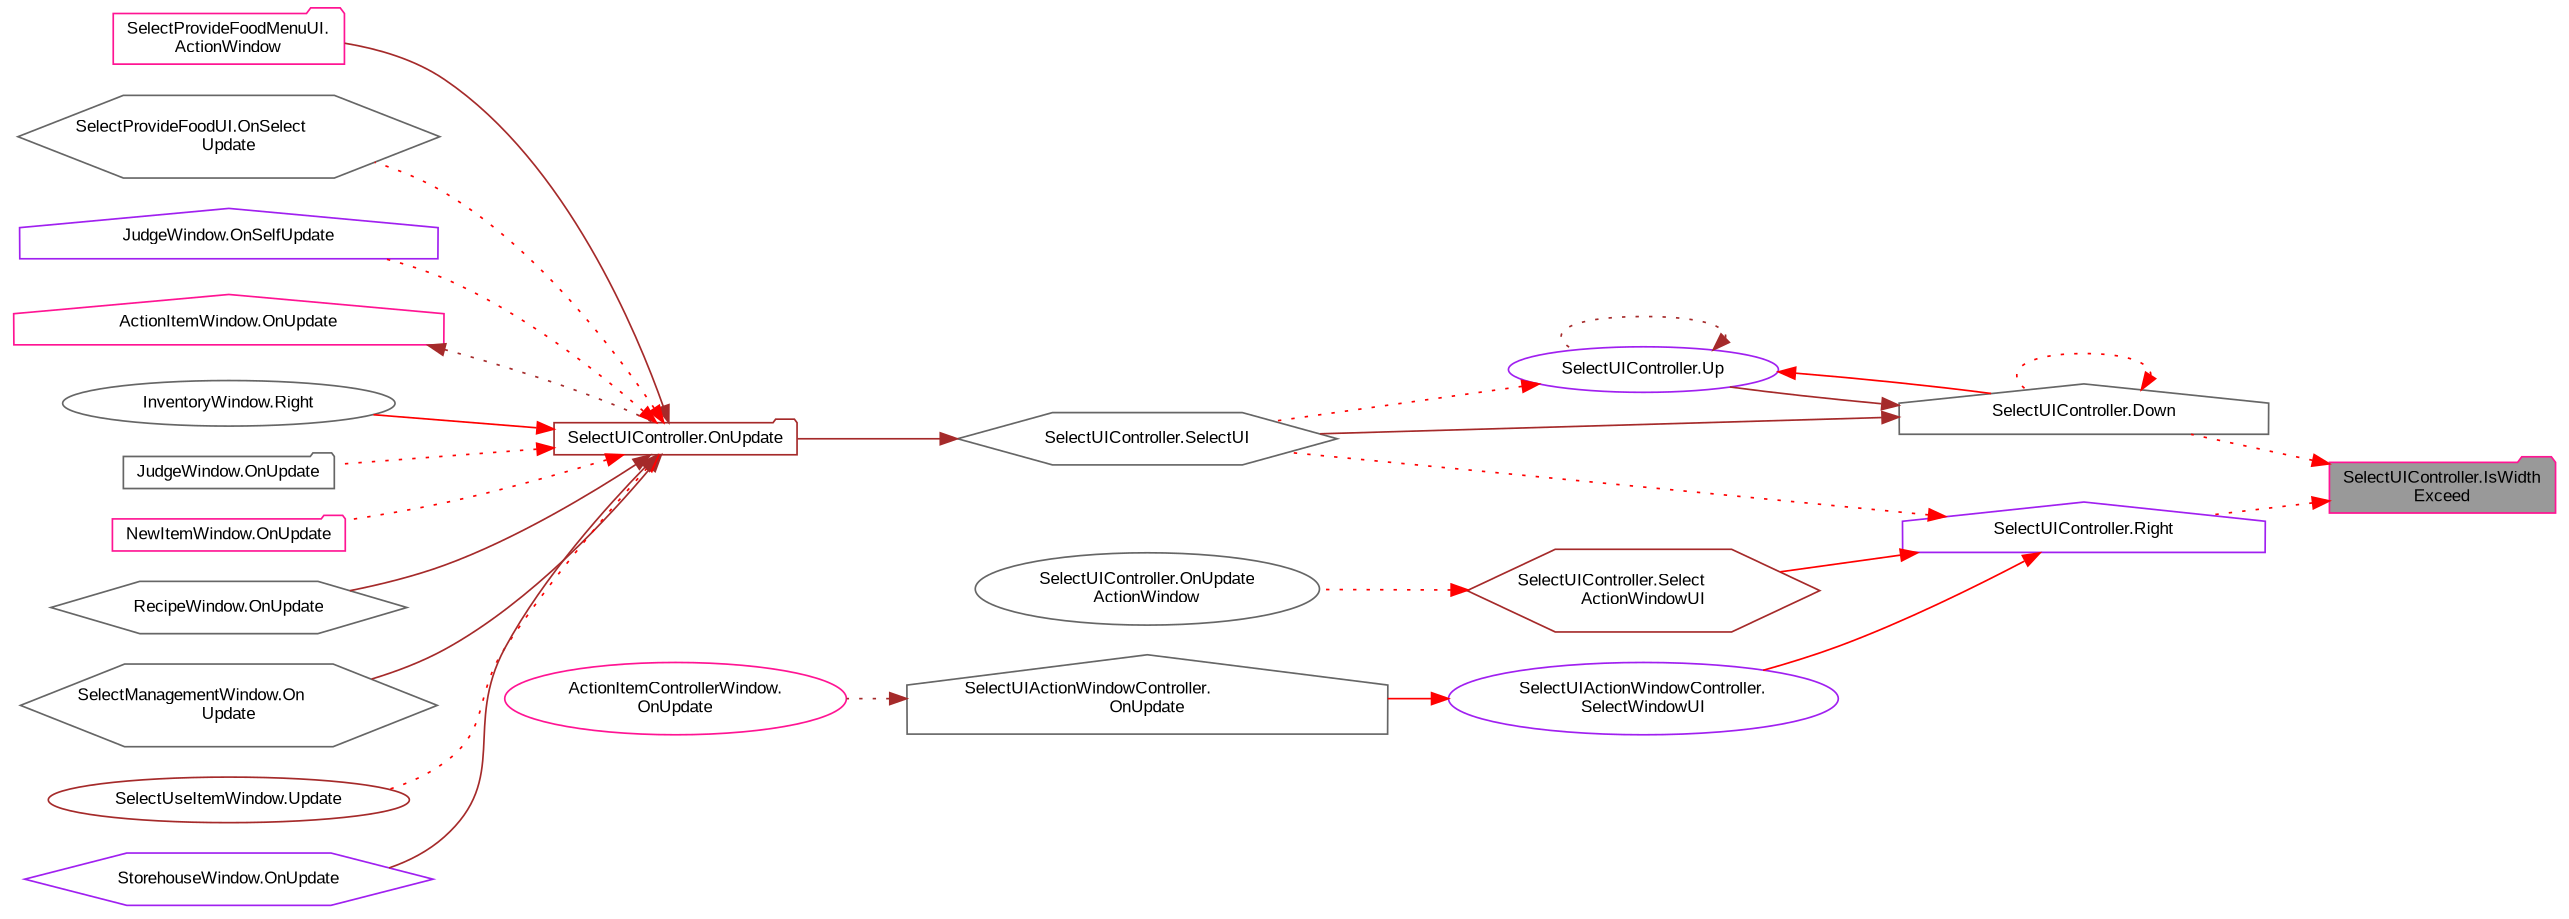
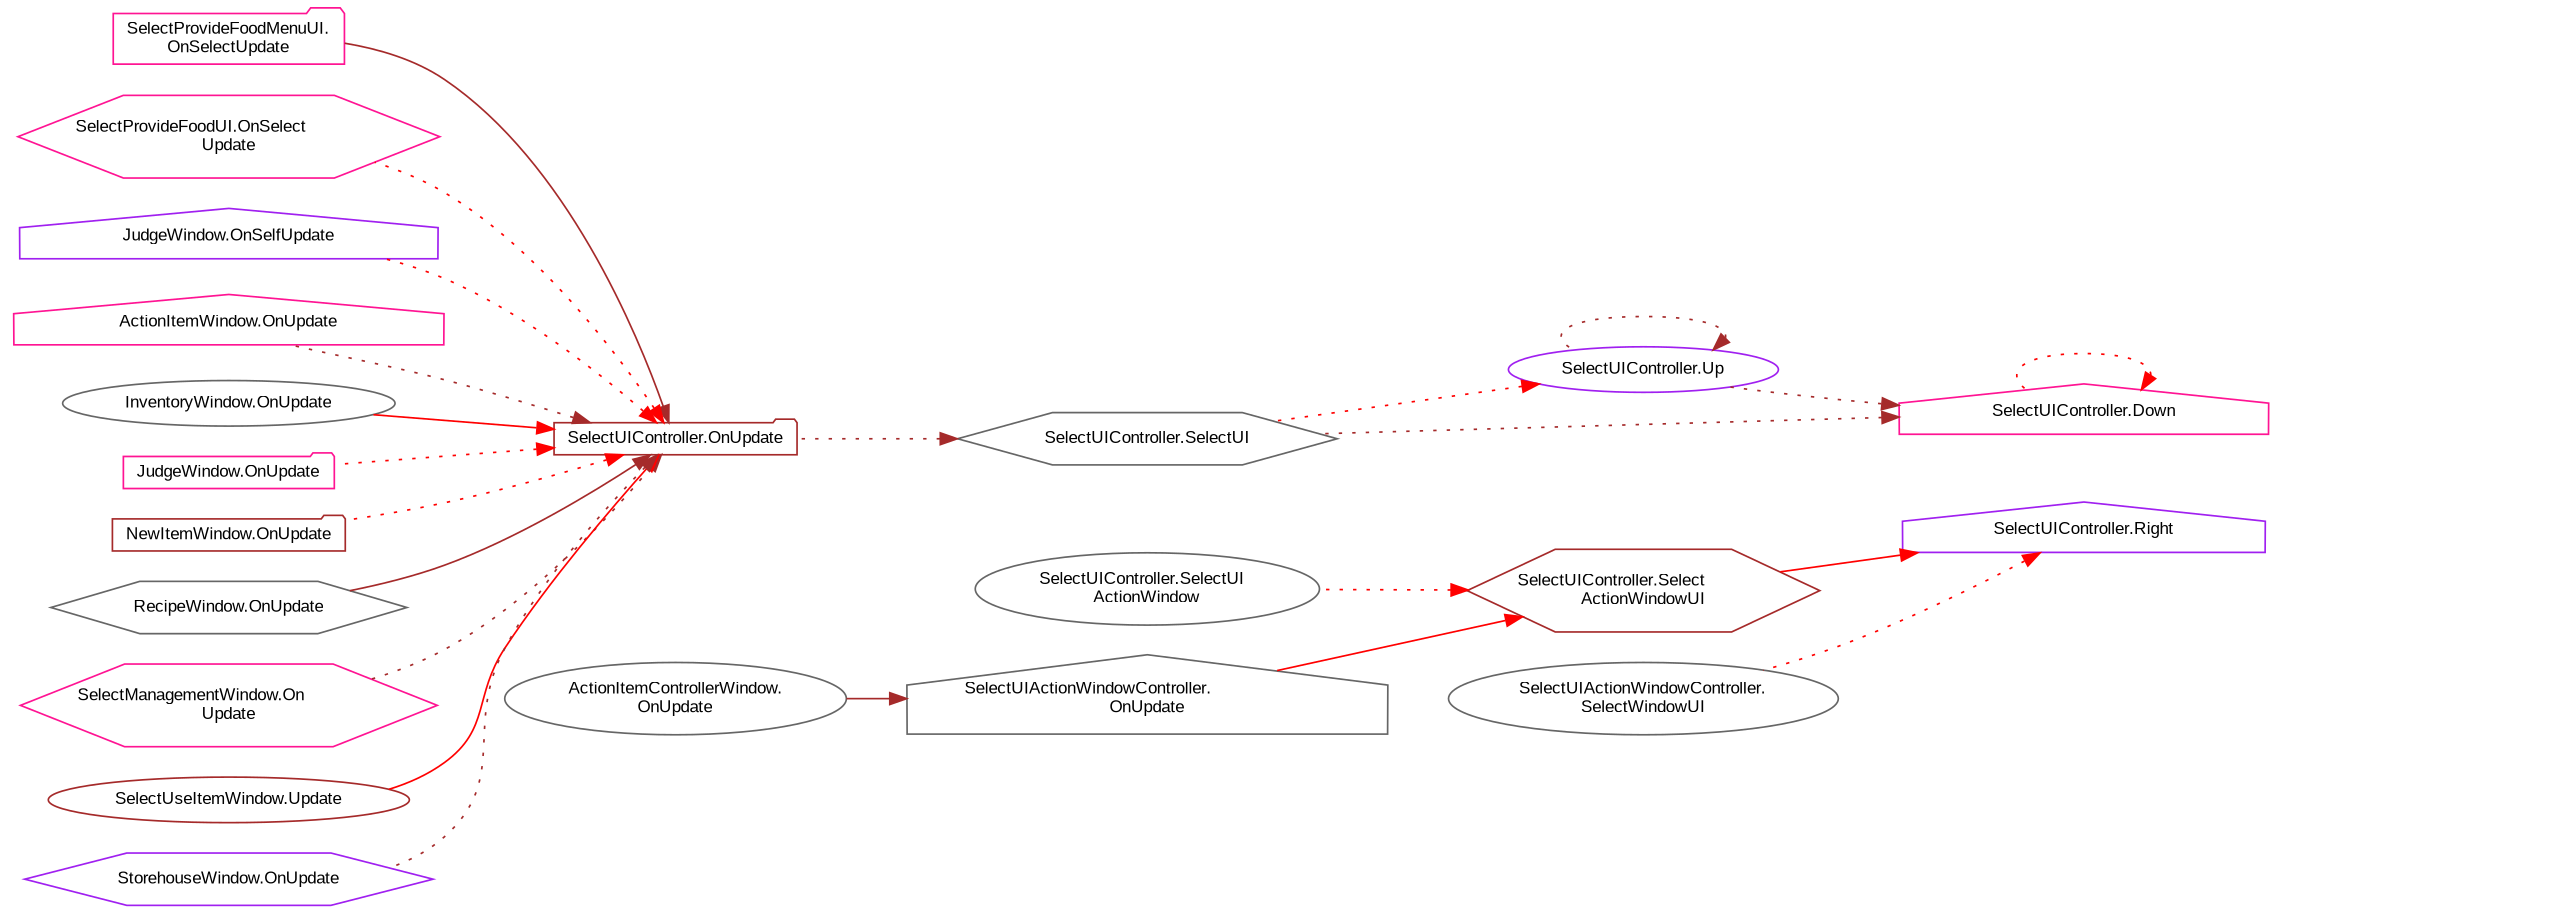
node "SelectProvideFoodMenuUI. ActionWindow": label "SelectProvideFoodMenuUI. ActionWindow" -> "SelectProvideFoodMenuUI. OnSelectUpdate"
node "SelectProvideFoodUI.OnSelect Update": color gray40 -> deeppink
edge "SelectUIController.OnUpdate" -> "ActionItemWindow.OnUpdate": reversed
edge "SelectUIController.Down" -> "SelectUIController.Up": removed
edge "SelectUIController.Up" -> "SelectUIController.Down": style solid -> dotted
node "InventoryWindow.Right": label "InventoryWindow.Right" -> "InventoryWindow.OnUpdate"
node "SelectUIController.Down": color gray40 -> deeppink
edge "SelectUIController.SelectUI" -> "SelectUIController.Down": style solid -> dotted
edge "SelectUIController.OnUpdate" -> "SelectUIController.SelectUI": style solid -> dotted
node "JudgeWindow.OnUpdate": color gray40 -> deeppink
edge "SelectUIController.SelectUI" -> "SelectUIController.Right": removed
node "SelectUIController.IsWidth Exceed": removed
node "NewItemWindow.OnUpdate": color deeppink -> brown
node "SelectUIController.OnUpdate ActionWindow": label "SelectUIController.OnUpdate ActionWindow" -> "SelectUIController.SelectUI ActionWindow"
edge "SelectManagementWindow.On Update" -> "SelectUIController.OnUpdate": style solid -> dotted
edge "SelectUIActionWindowController. SelectWindowUI" -> "SelectUIController.Right": style solid -> dotted
node "ActionItemControllerWindow. OnUpdate": color deeppink -> gray40
edge "ActionItemControllerWindow. OnUpdate" -> "SelectUIActionWindowController. OnUpdate": style dotted -> solid
edge "SelectUIActionWindowController. OnUpdate" -> "SelectUIActionWindowController. SelectWindowUI": now "SelectUIActionWindowController. OnUpdate" -> "SelectUIController.Select ActionWindowUI"
node "SelectUIActionWindowController. SelectWindowUI": color purple -> gray40
node "SelectManagementWindow.On Update": color gray40 -> deeppink
edge "SelectUseItemWindow.Update" -> "SelectUIController.OnUpdate": style dotted -> solid
edge "StorehouseWindow.OnUpdate" -> "SelectUIController.OnUpdate": style solid -> dotted
